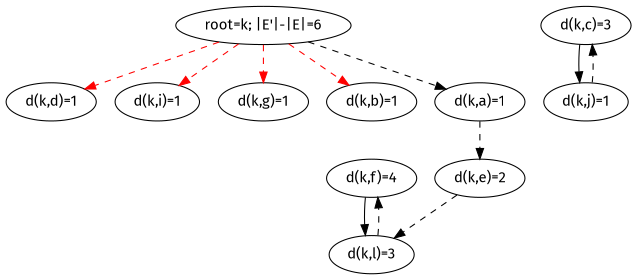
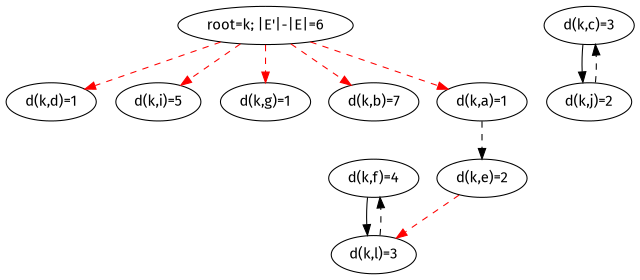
edge "root=k; |E'|-|E|=6" -> "d(k,a)=1": color black -> red
node "d(k,i)=1": label "d(k,i)=1" -> "d(k,i)=5"
node "d(k,b)=1": label "d(k,b)=1" -> "d(k,b)=7"
node "d(k,j)=1": label "d(k,j)=1" -> "d(k,j)=2"
edge "d(k,e)=2" -> "d(k,l)=3": color black -> red
